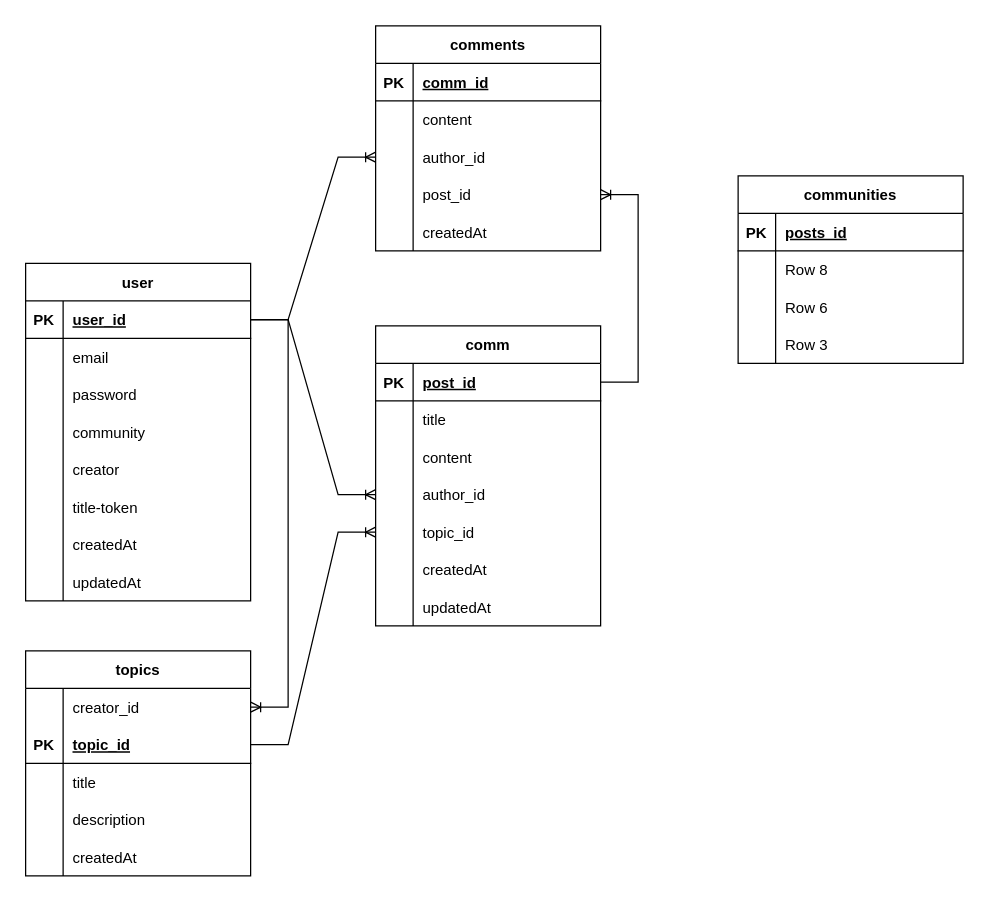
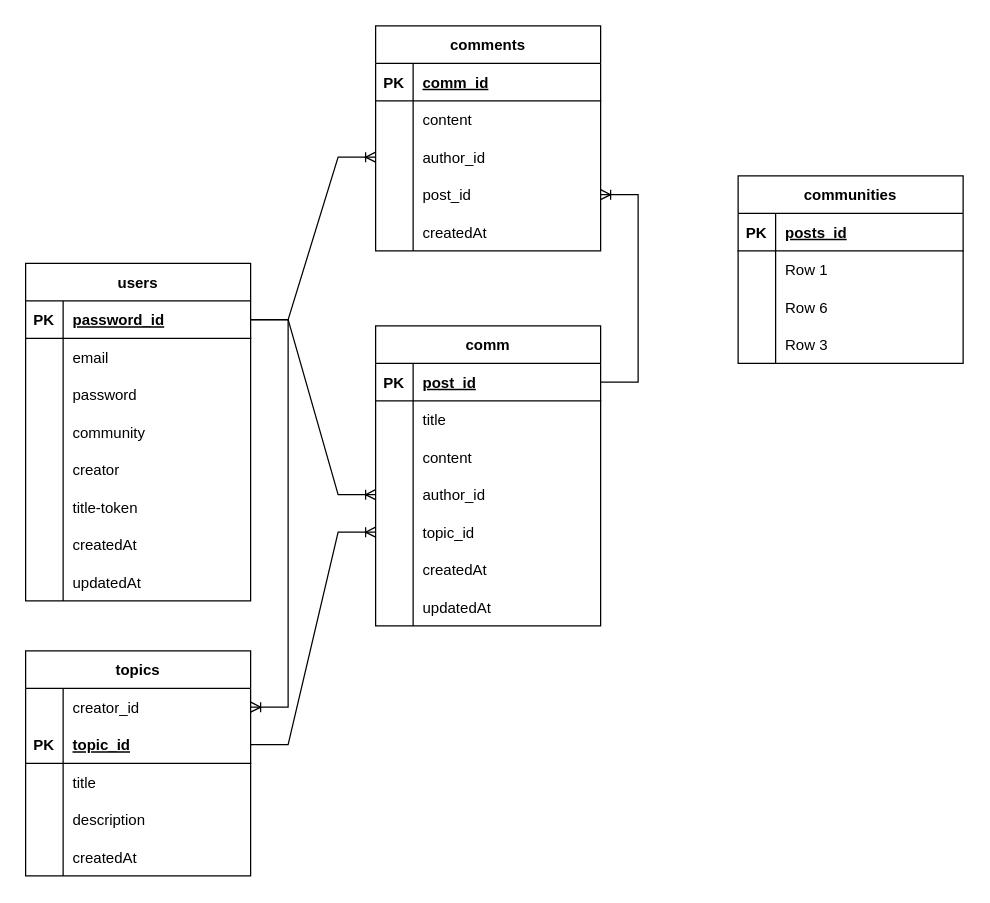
node "Row 8": label "Row 8" -> "Row 1"
node "user": label "user" -> "users"
node "user_id": label "user_id" -> "password_id"
